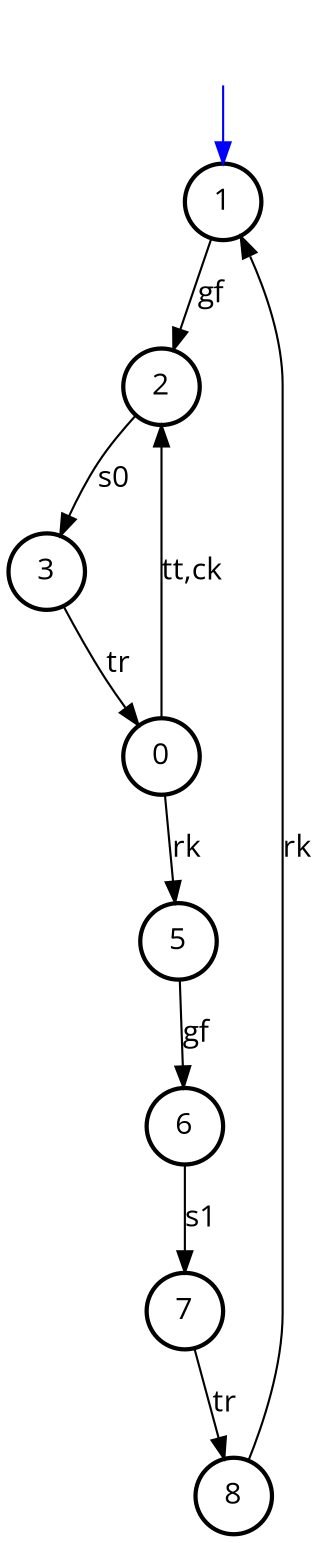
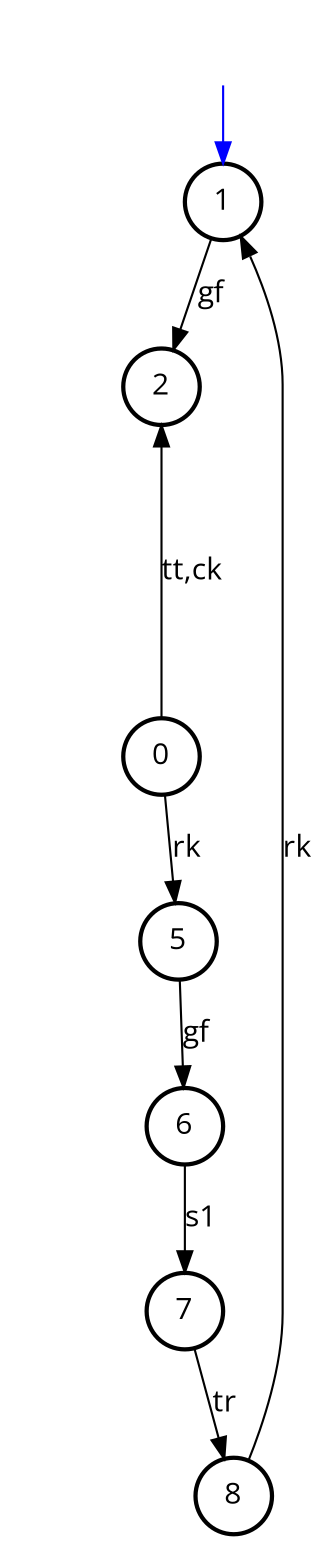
node "3": removed
